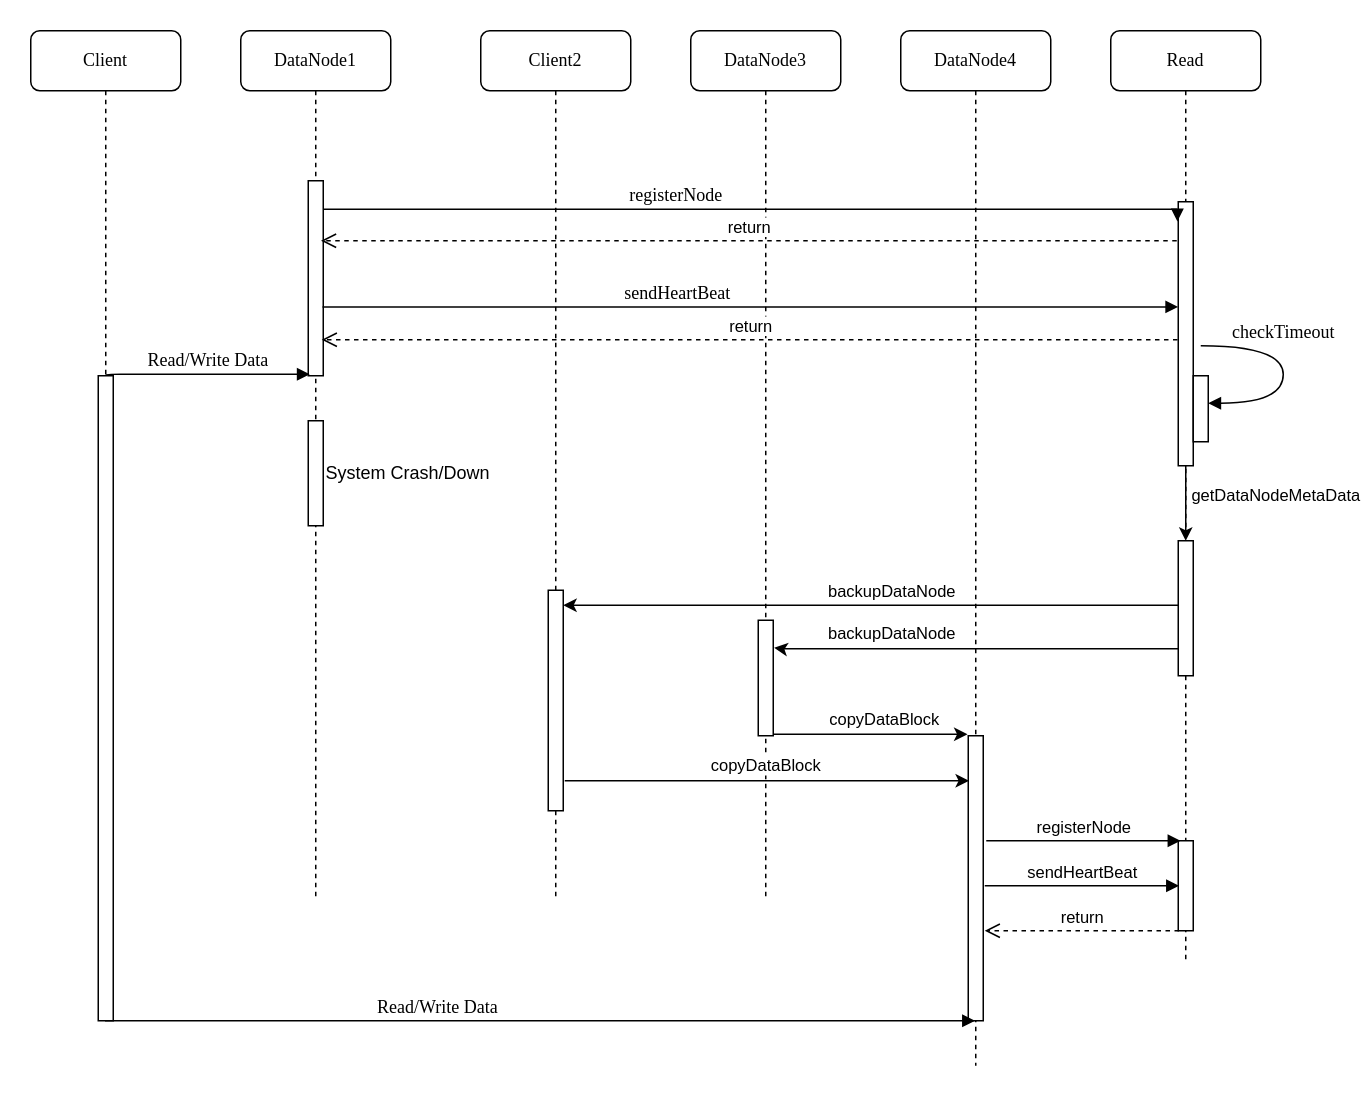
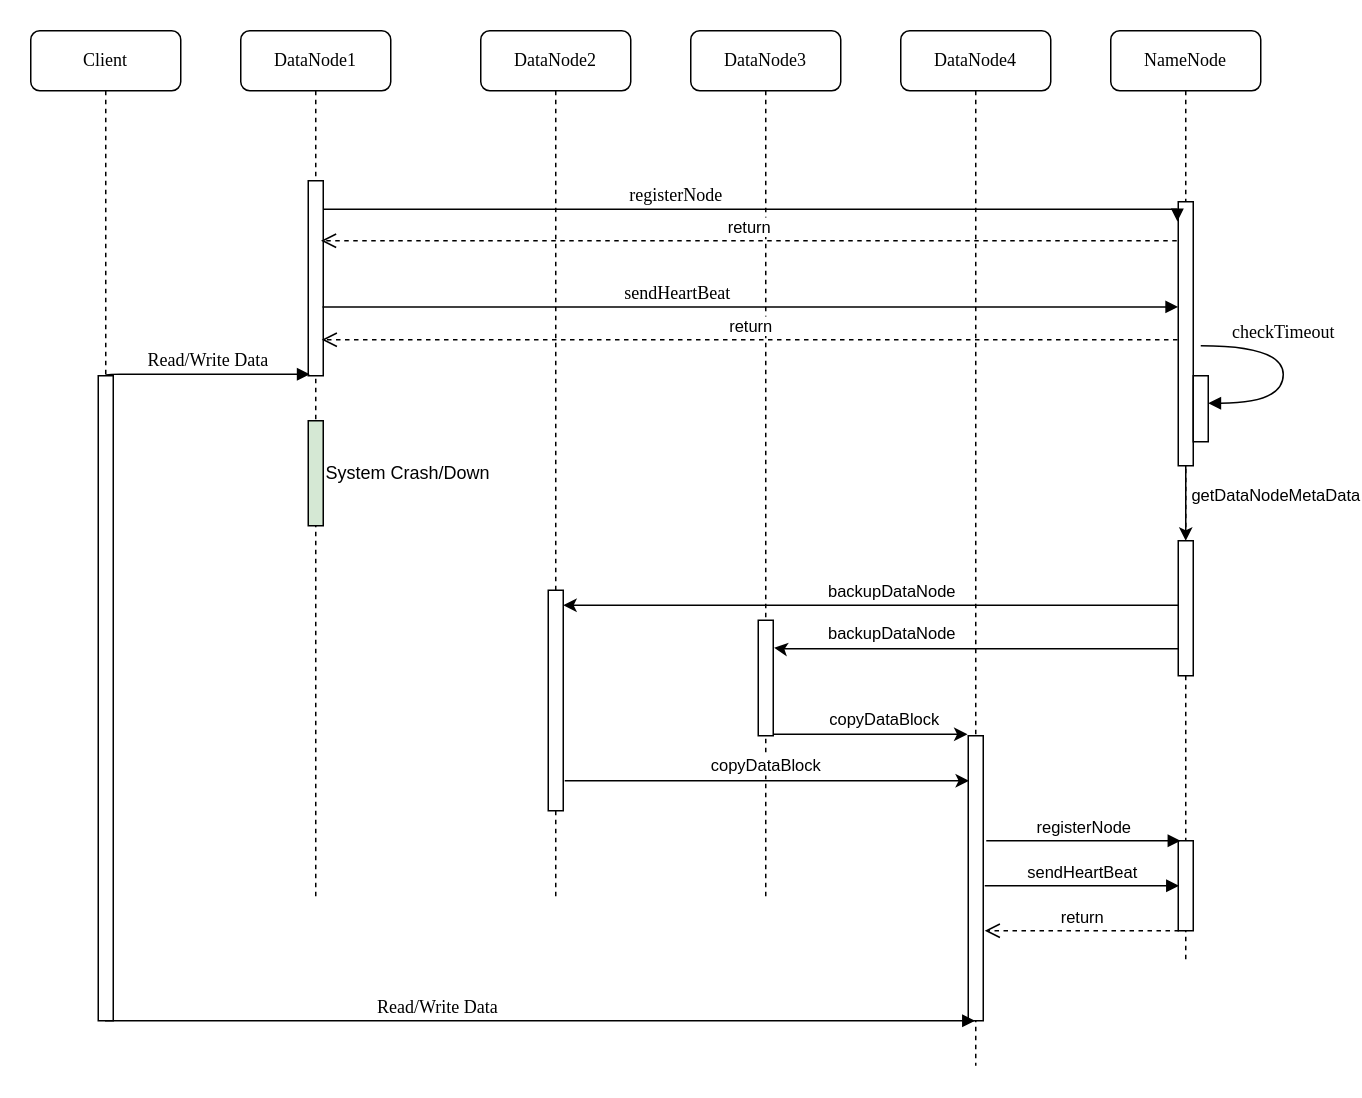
node "Client2": label "Client2" -> "DataNode2"
node "Read": label "Read" -> "NameNode"
node "System Crash/Down": fillcolor #ffffff -> #d5e8d4
